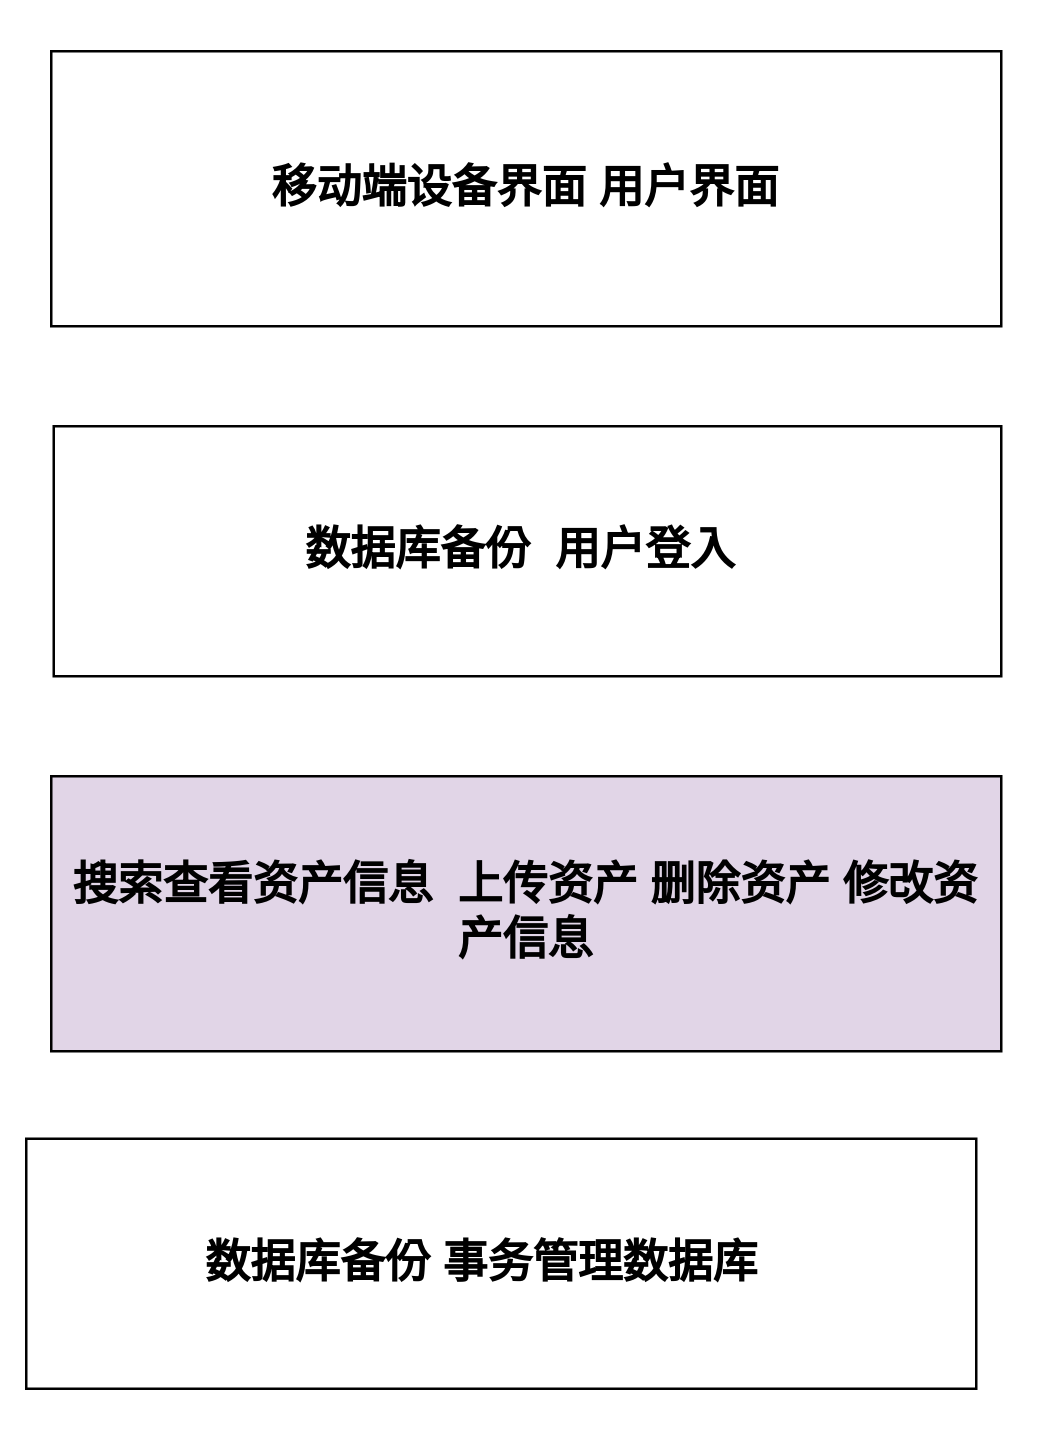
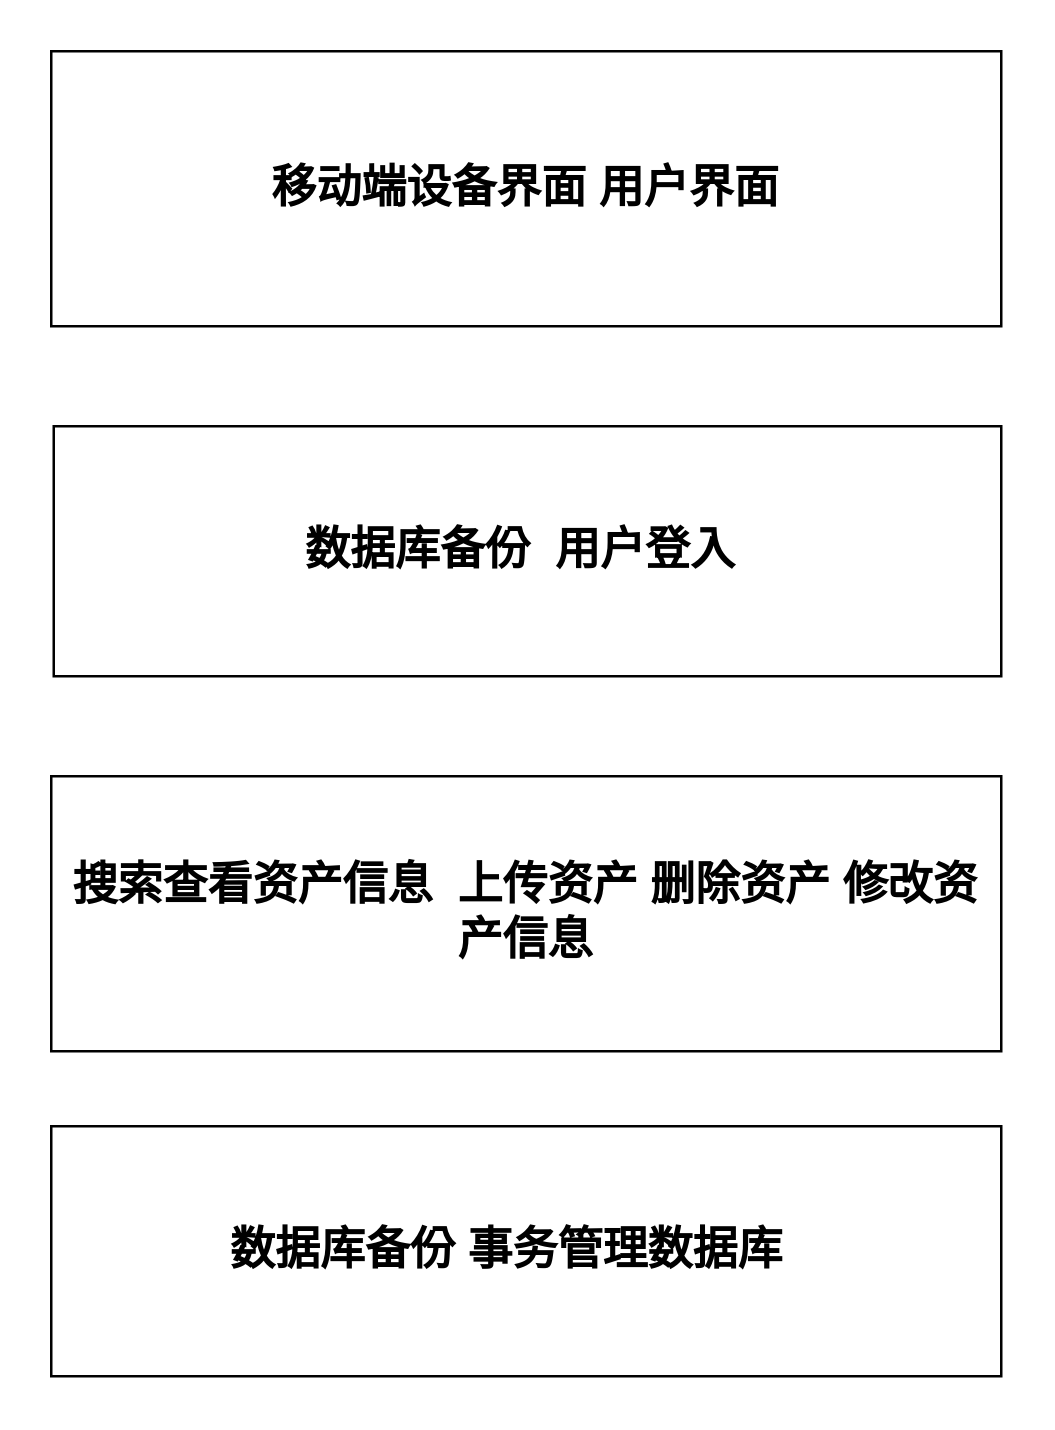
node "搜索查看资产信息 上传资产 删除资产 修改资产信息": fillcolor #e1d5e7 -> #ffffff
node "数据库备份 事务管理数据库": moved (501, 1264) -> (526, 1251)
